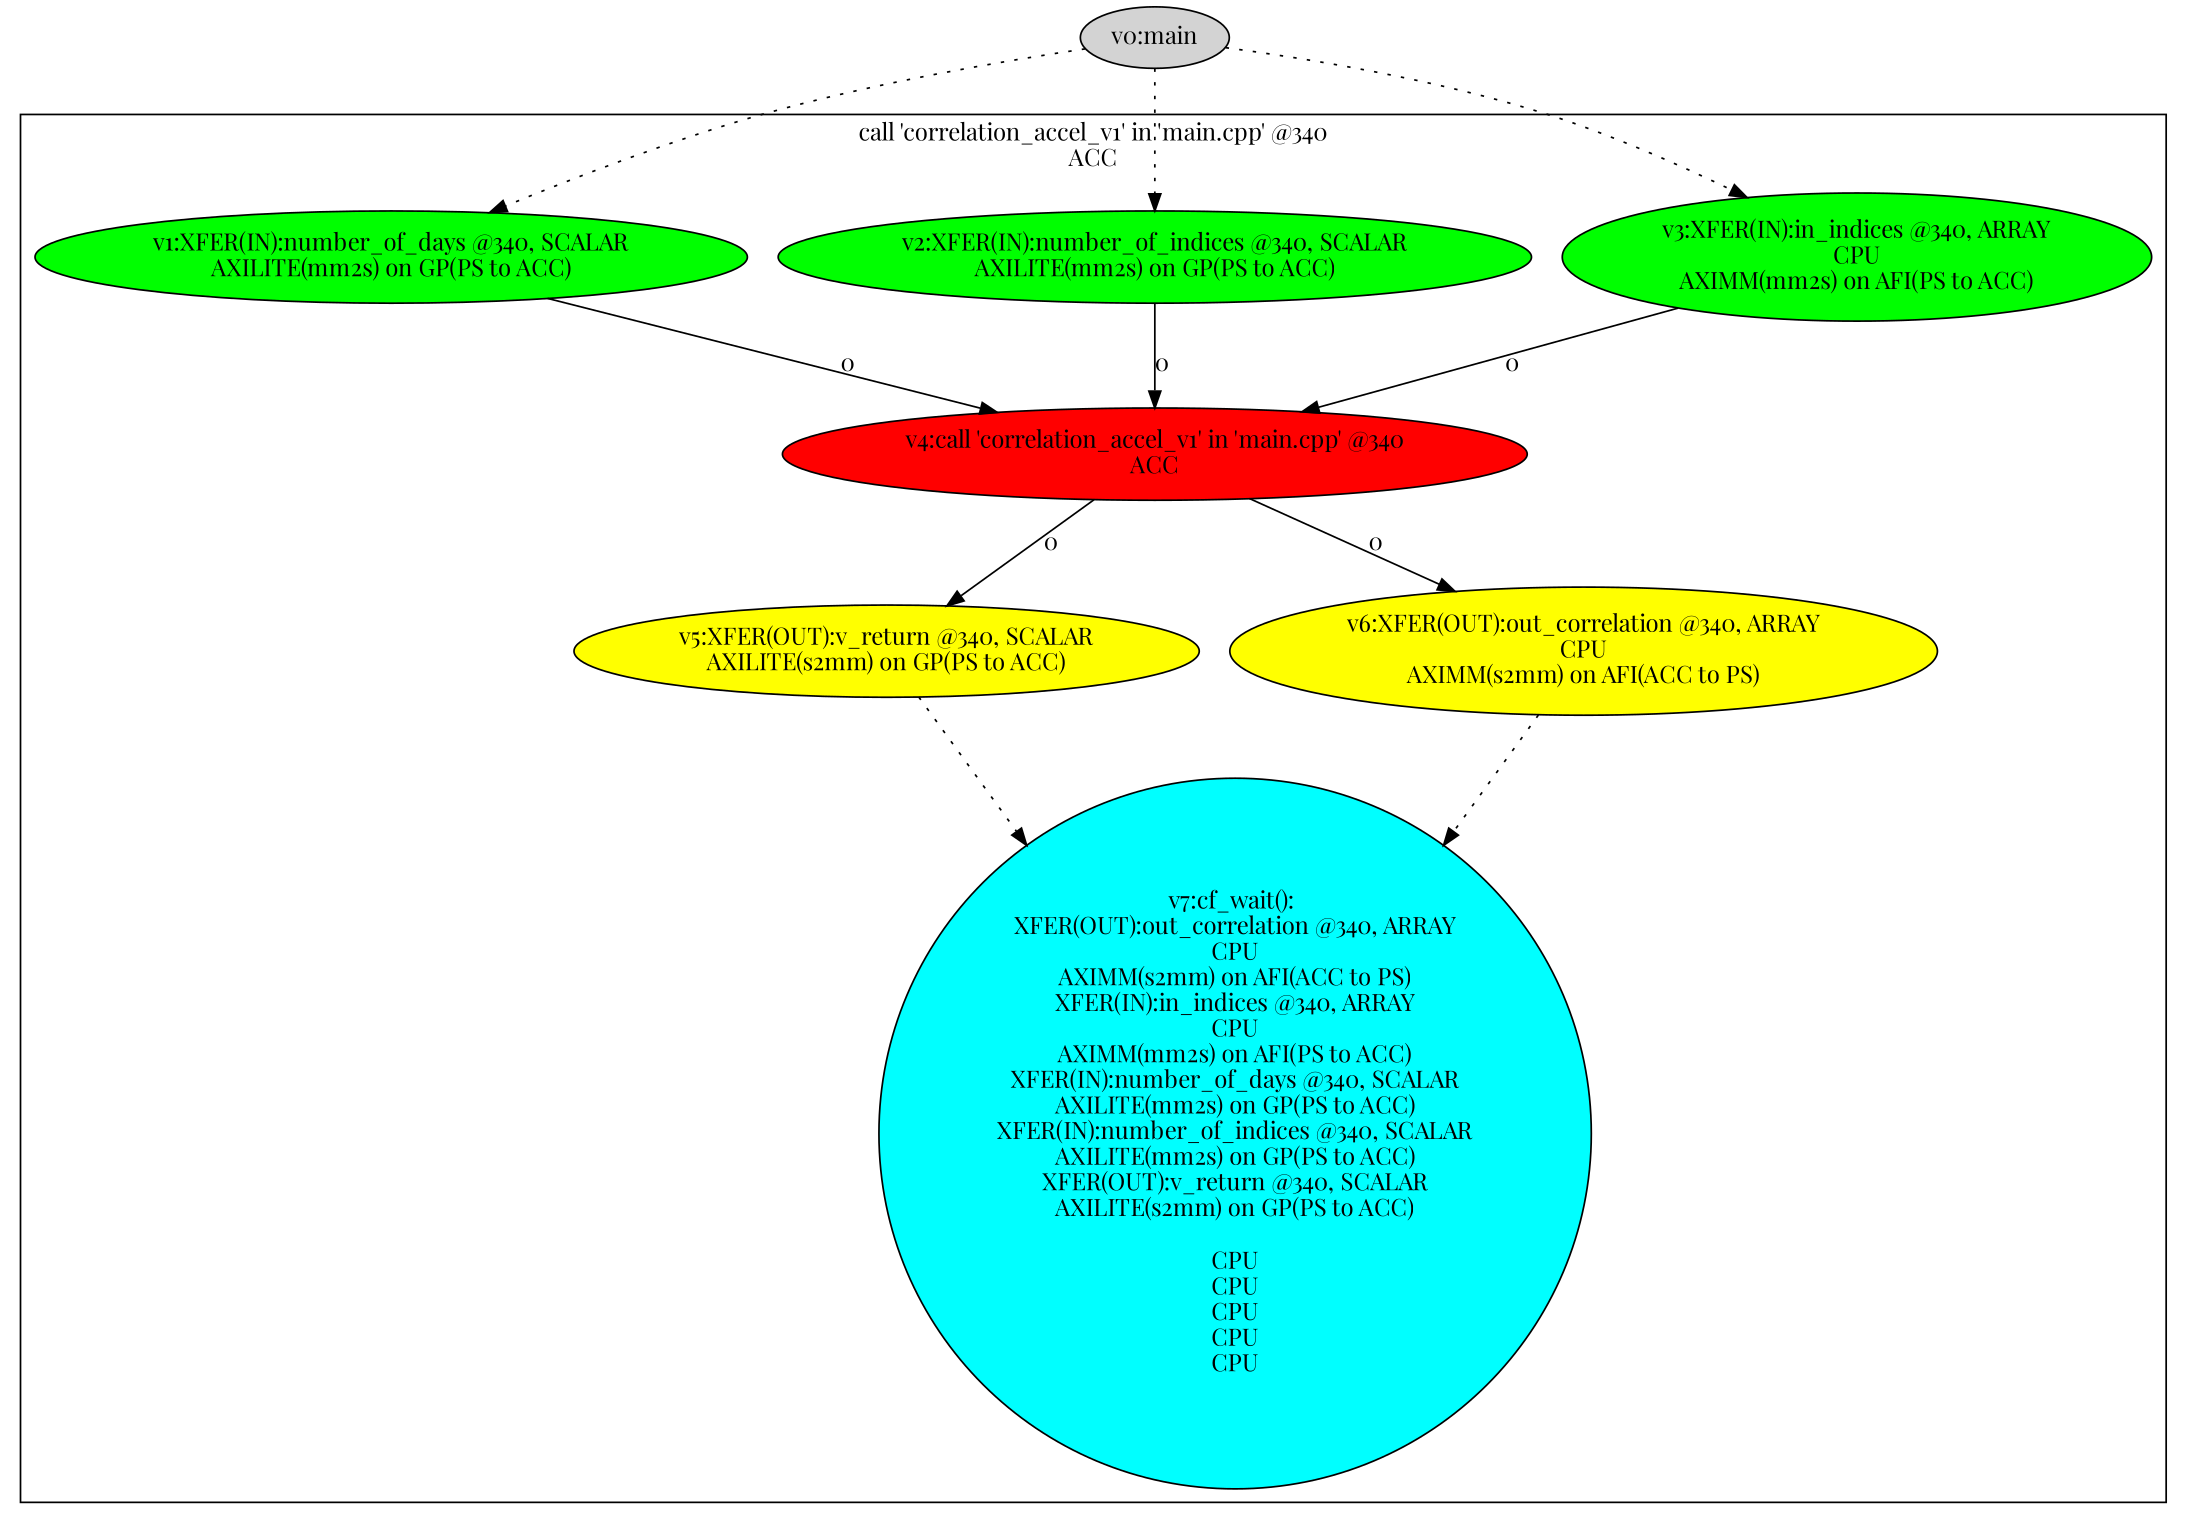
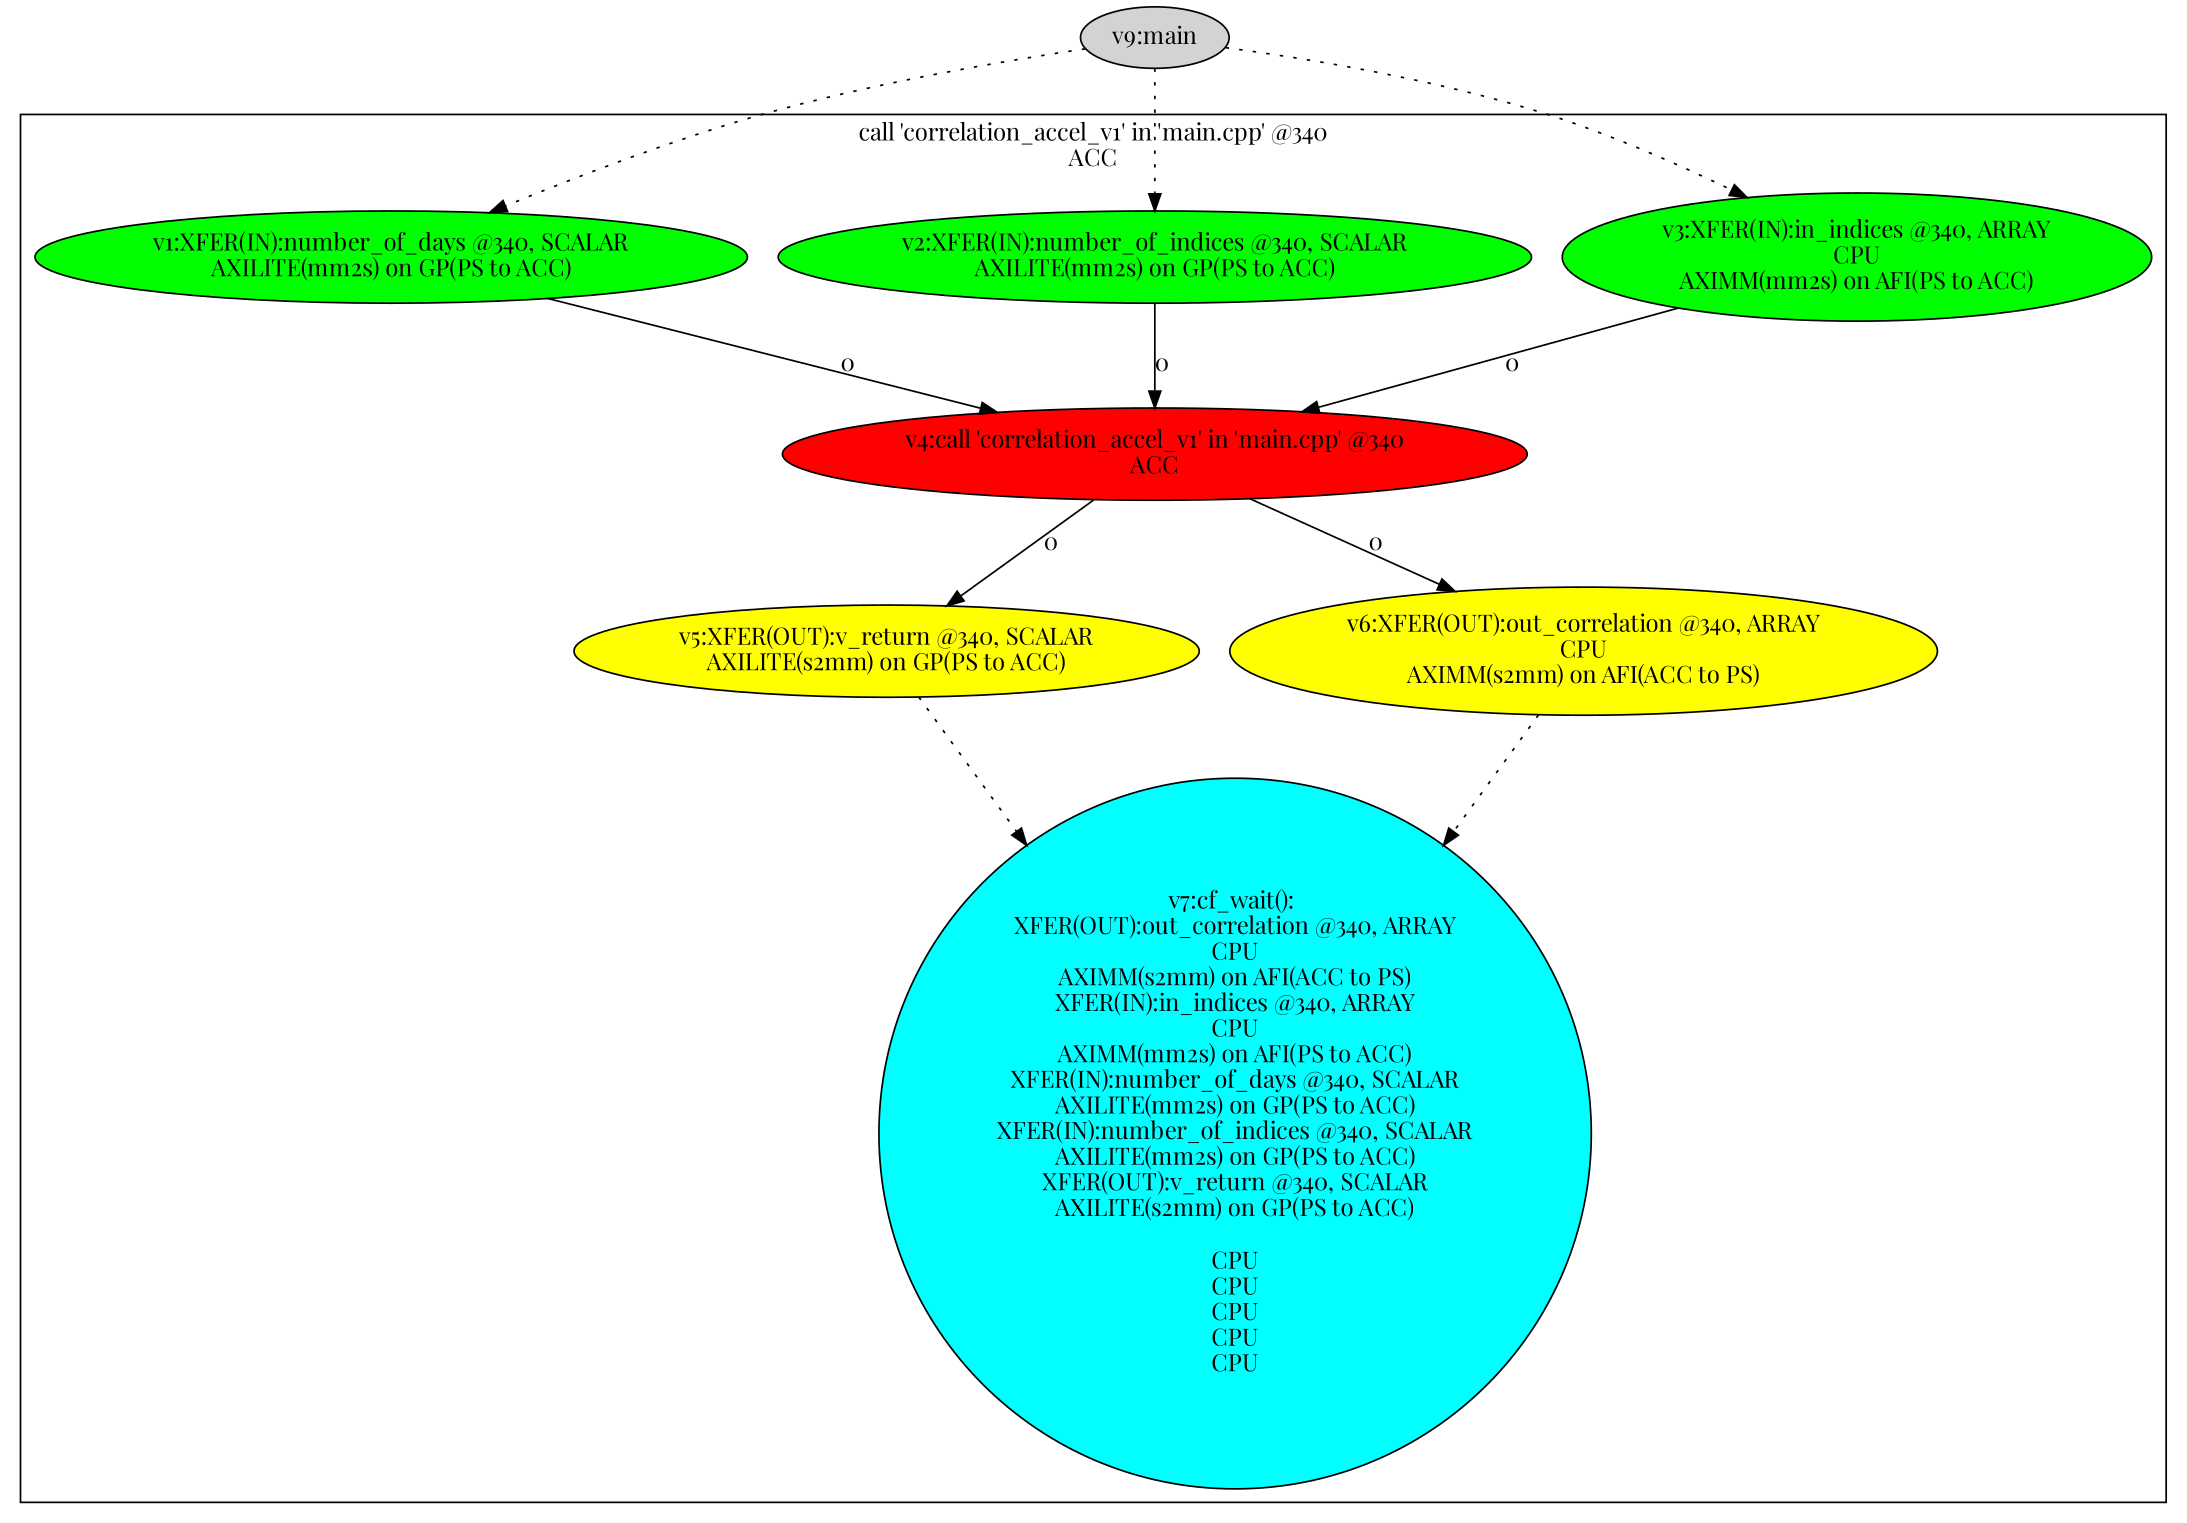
node "v0:main": label "v0:main" -> "v9:main"
